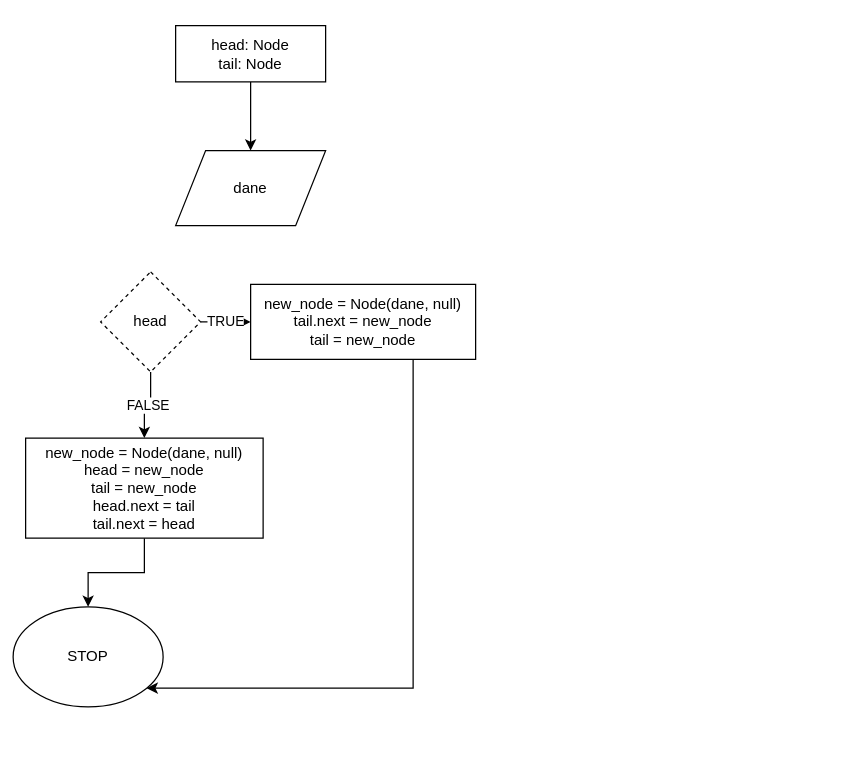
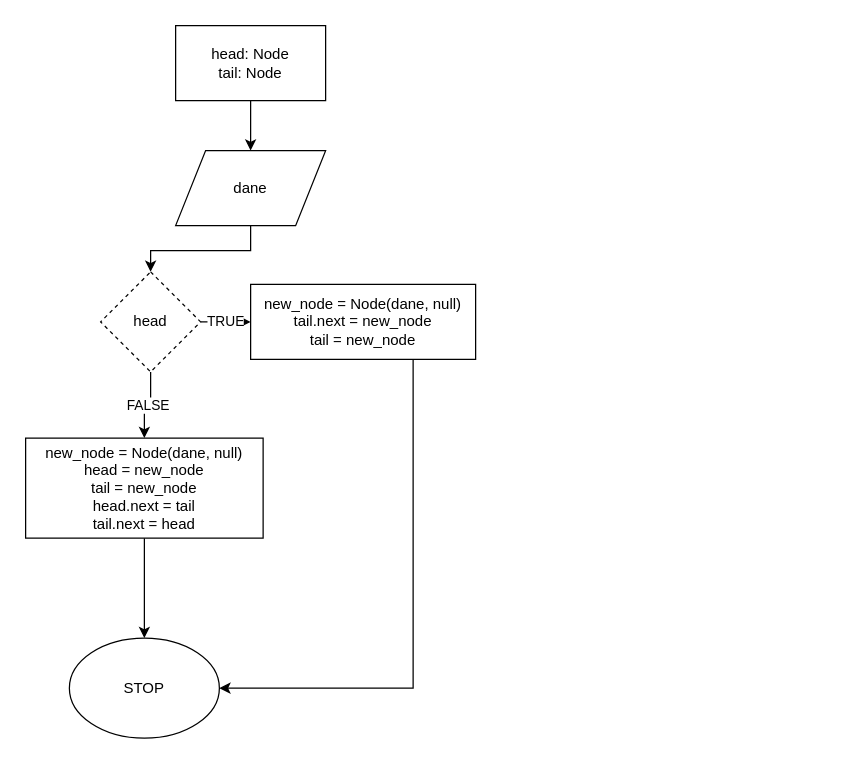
node "head: Node tail: Node": size 150x56 -> 150x75
edge "dane" -> "head": added
node "STOP": moved (88, 657) -> (144, 688)
